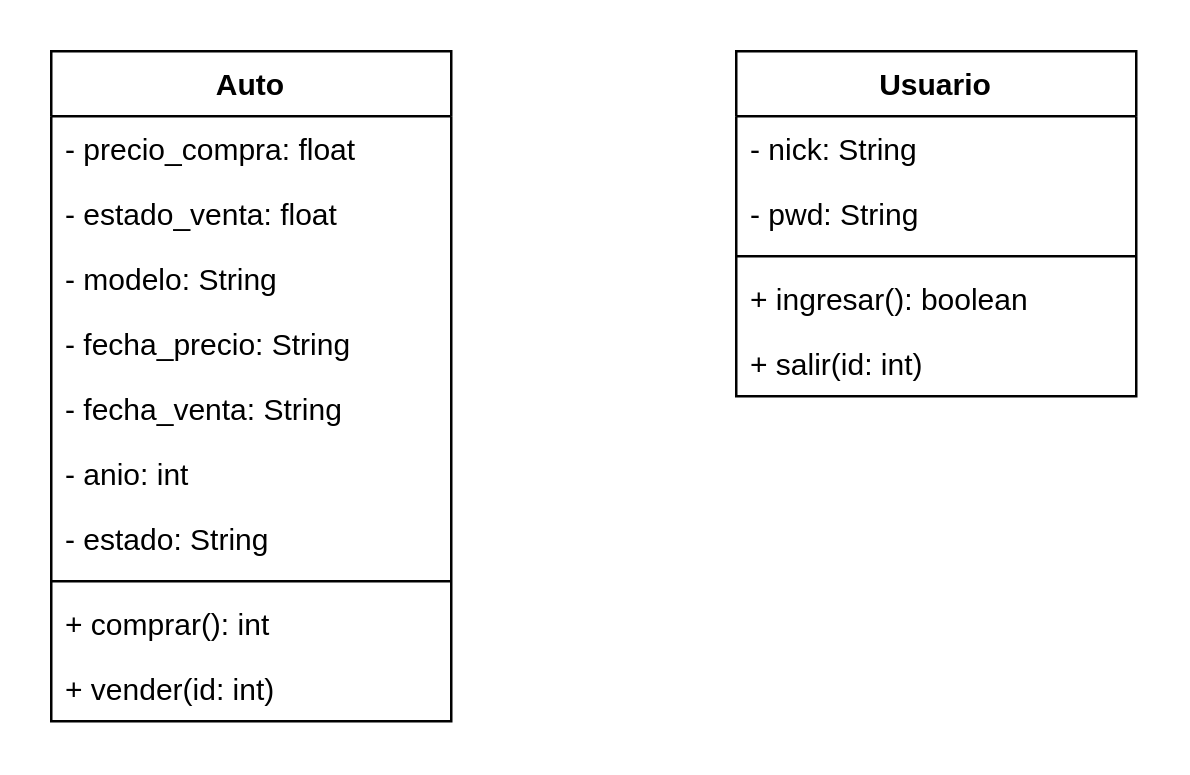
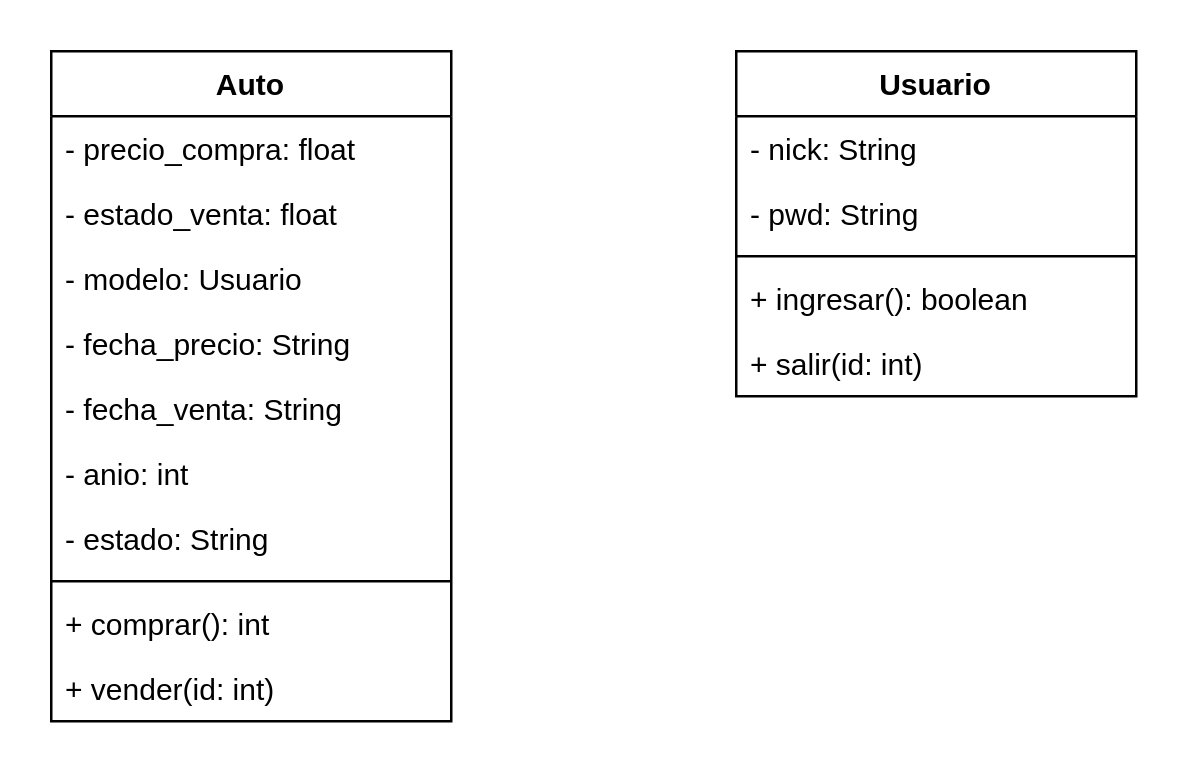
node "- modelo: String": label "- modelo: String" -> "- modelo: Usuario"
